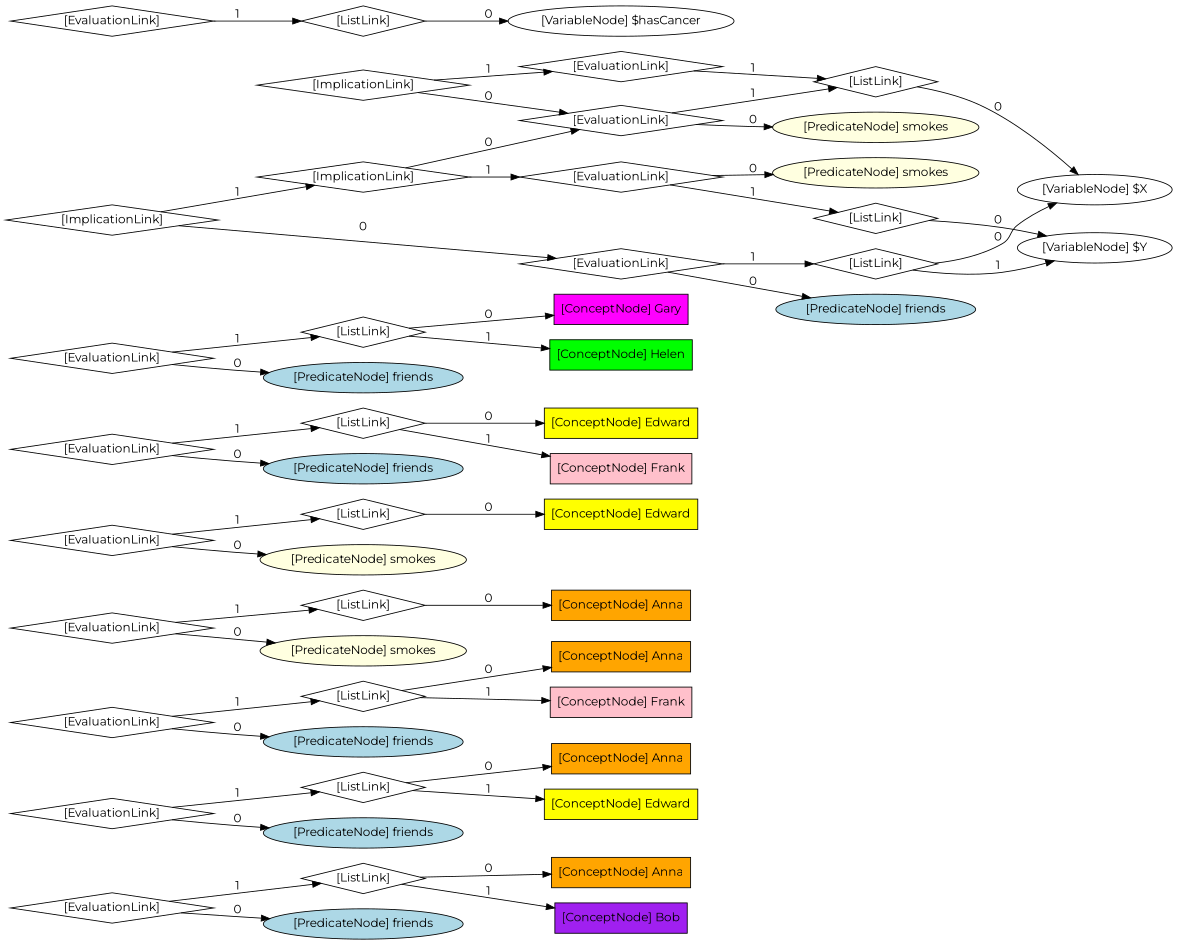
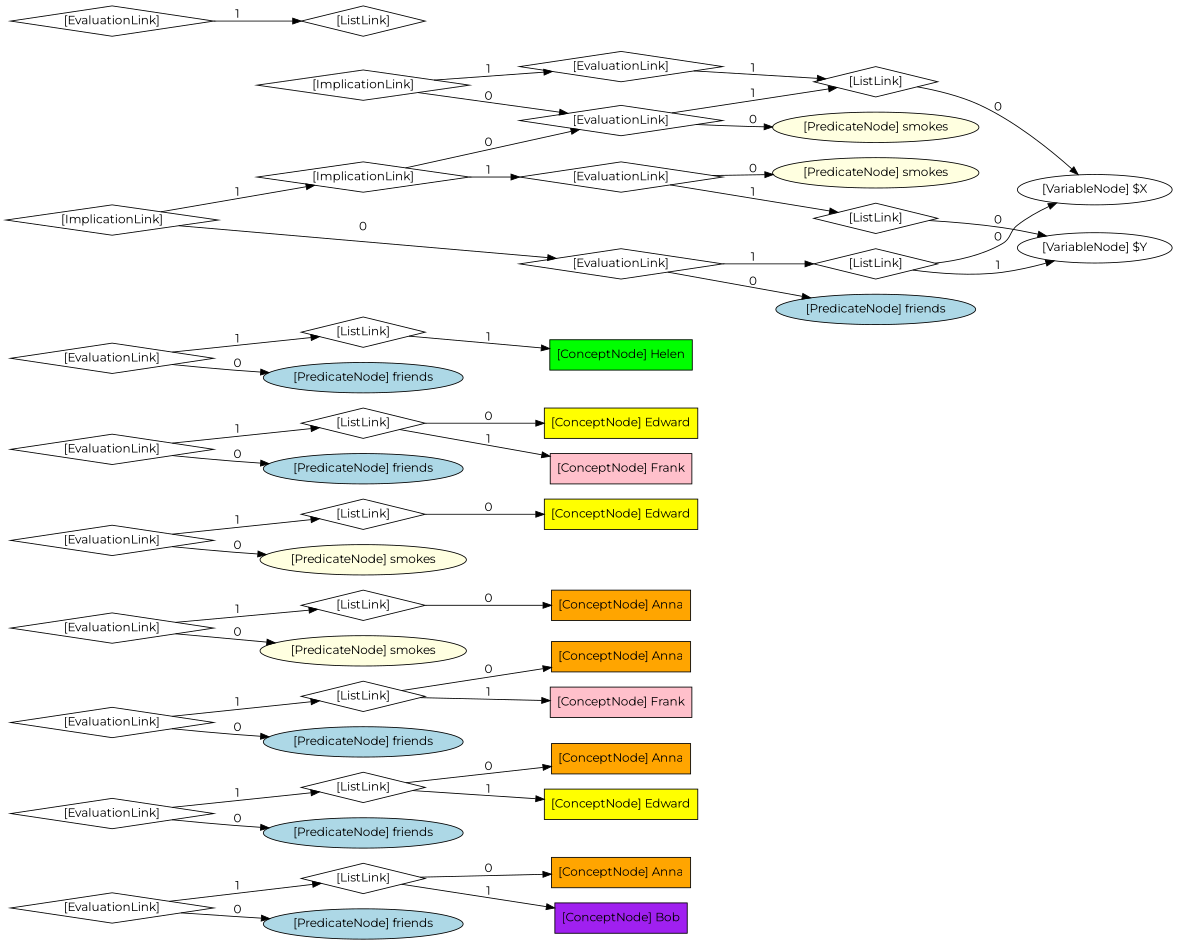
node "[VariableNode] $hasCancer": removed
node "[ConceptNode] Gary": removed
